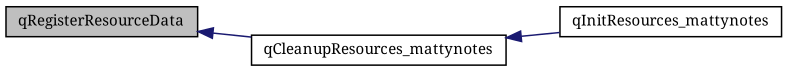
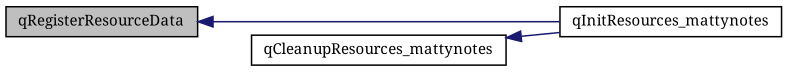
edge "qCleanupResources_mattynotes" -> "qRegisterResourceData": now "qInitResources_mattynotes" -> "qRegisterResourceData"
